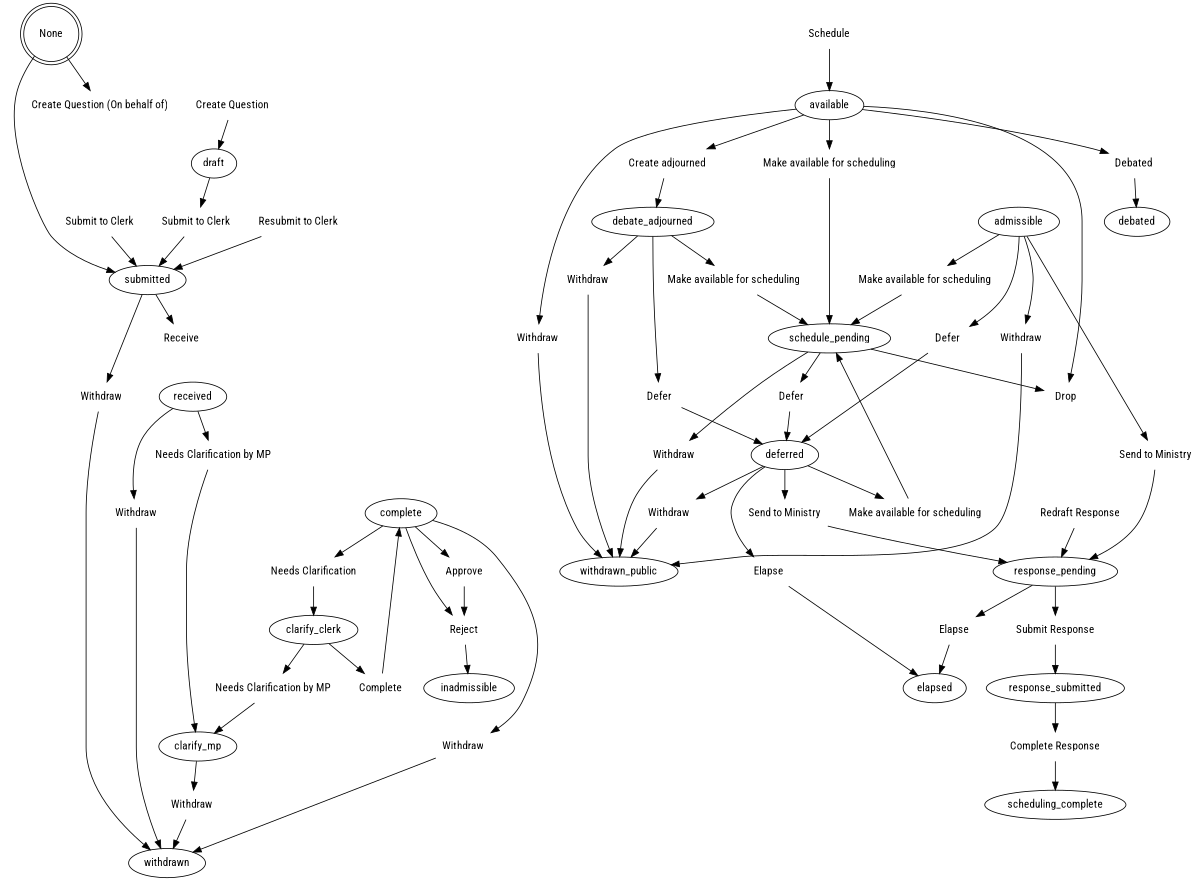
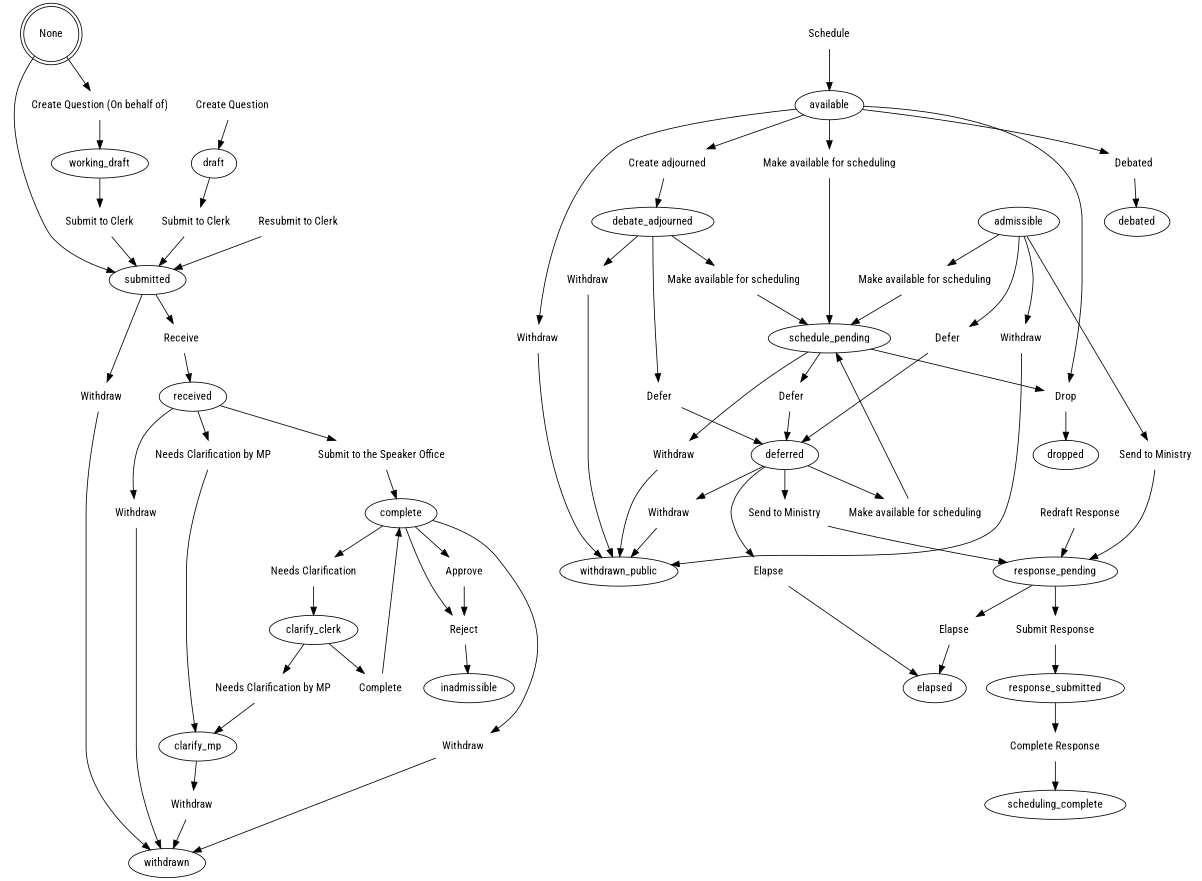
node "working_draft": added
edge "Receive" -> "received": added
node "Submit to the Speaker Office": added
node "dropped": added
